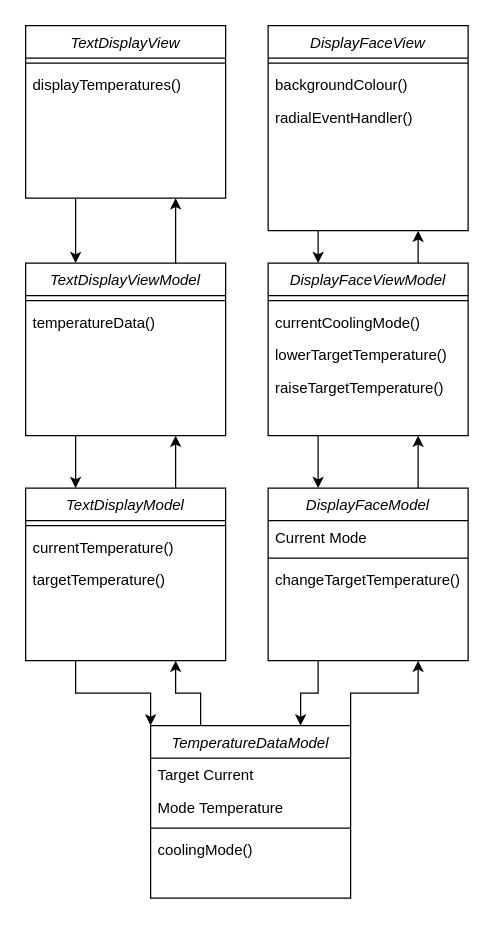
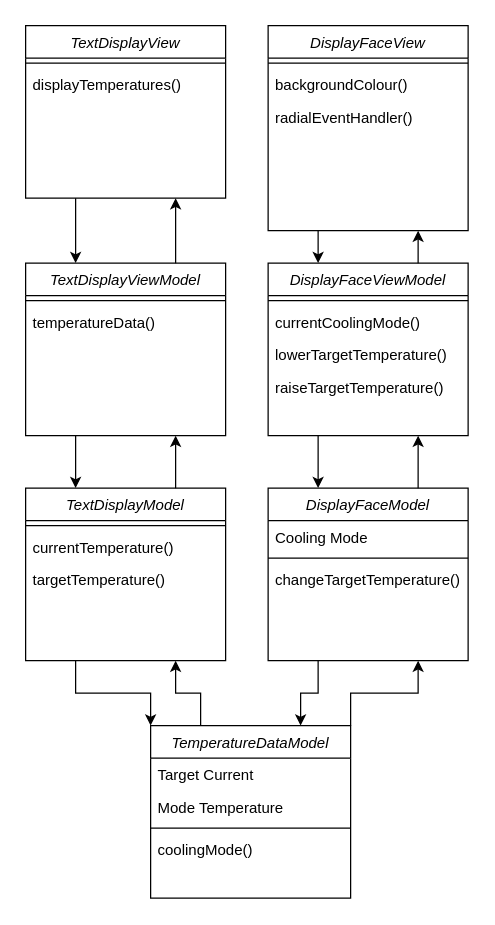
node "Current Mode": label "Current Mode" -> "Cooling Mode"
